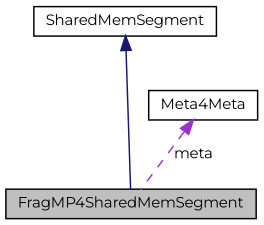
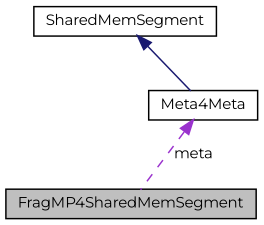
edge "FragMP4SharedMemSegment" -> "SharedMemSegment": now "Meta4Meta" -> "SharedMemSegment"
